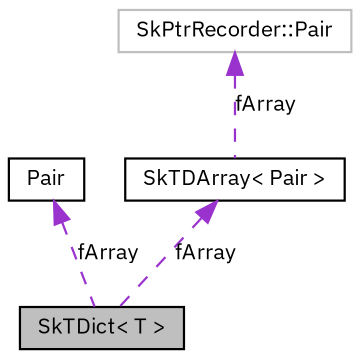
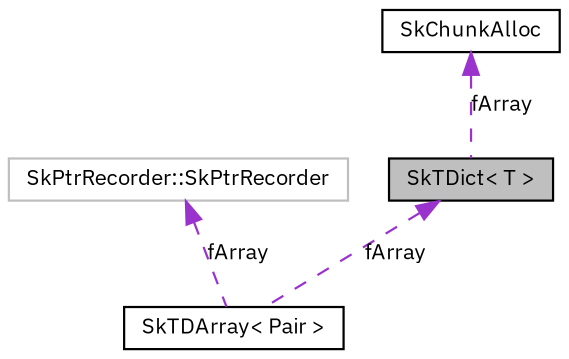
node "SkPtrRecorder::Pair": label "SkPtrRecorder::Pair" -> "SkPtrRecorder::SkPtrRecorder"
node "Pair": label "Pair" -> "SkChunkAlloc"
edge "SkTDict< T >" -> "SkTDArray< Pair >": reversed
